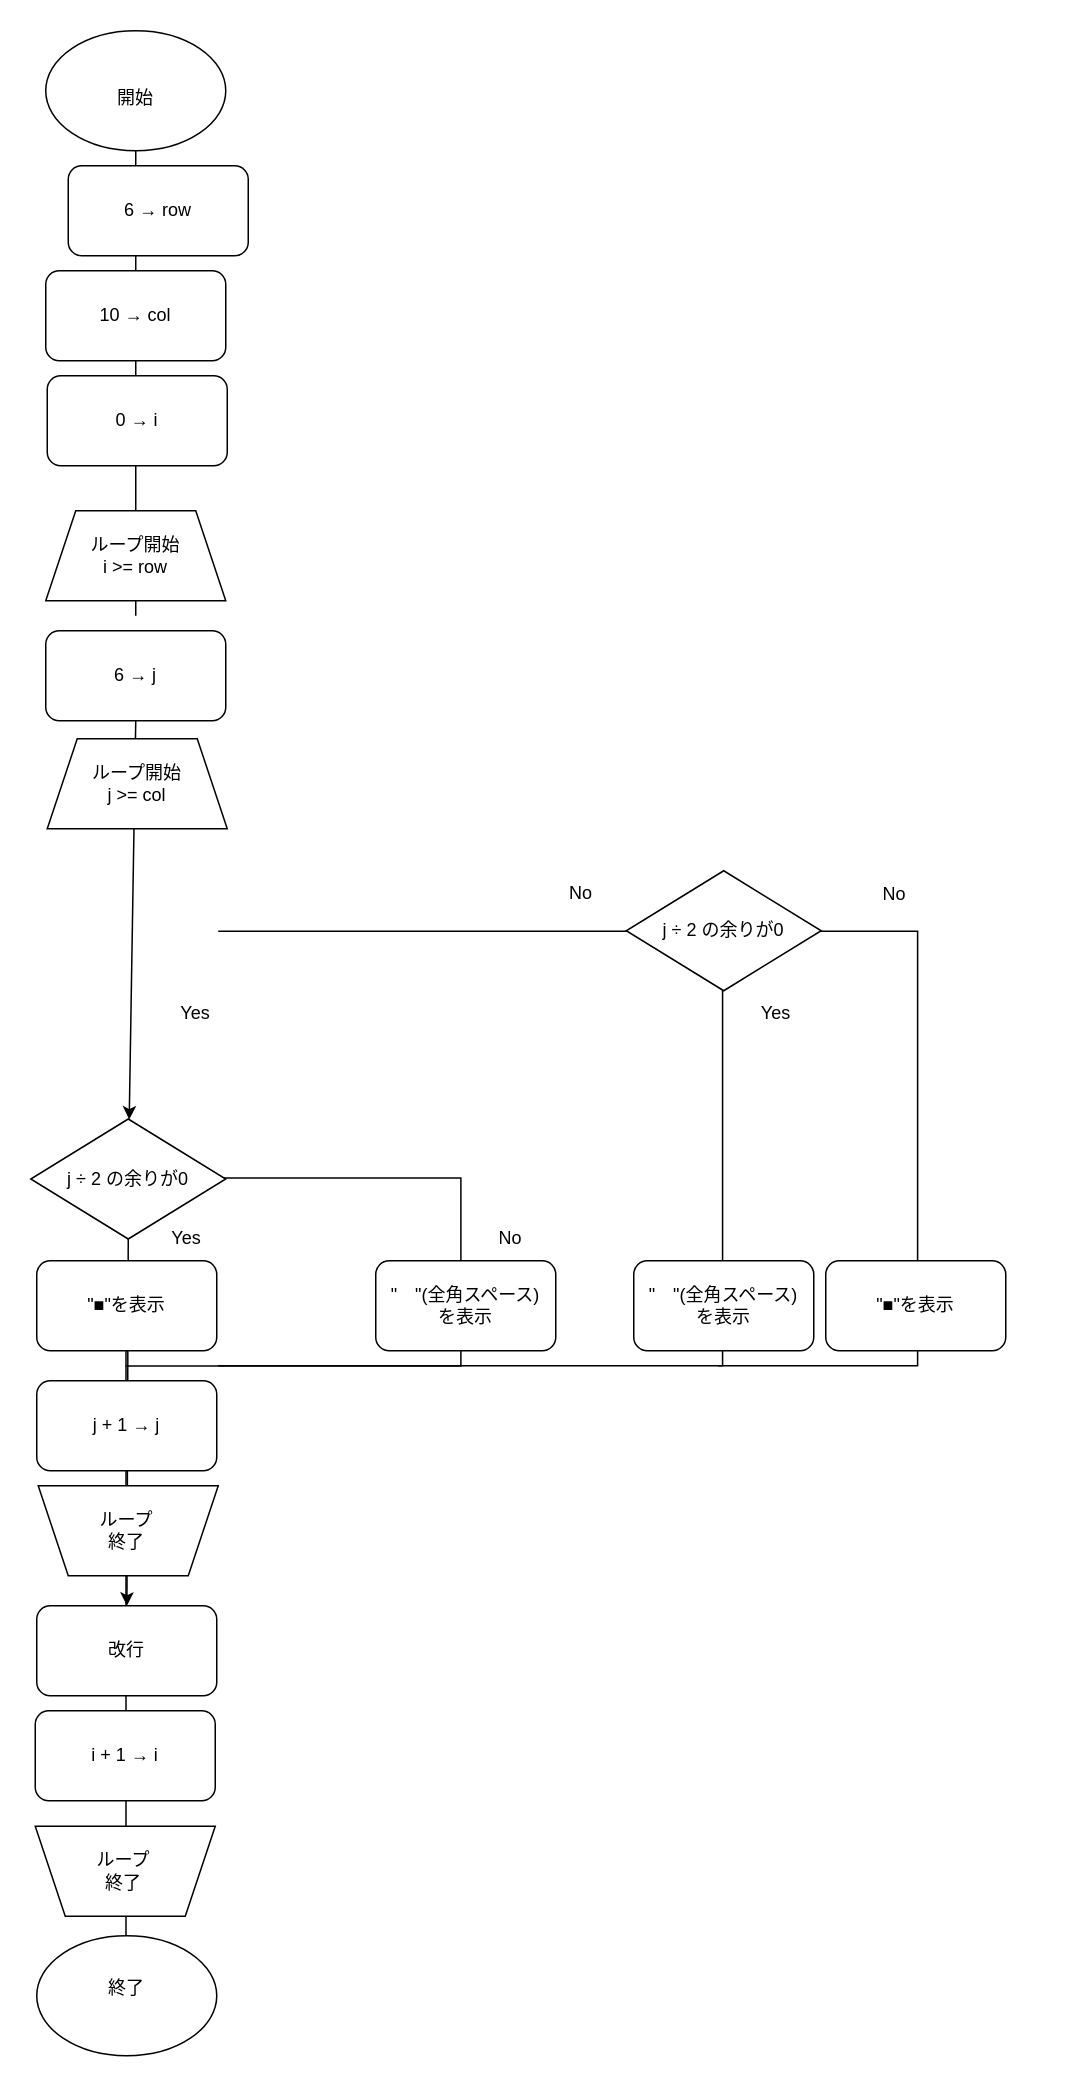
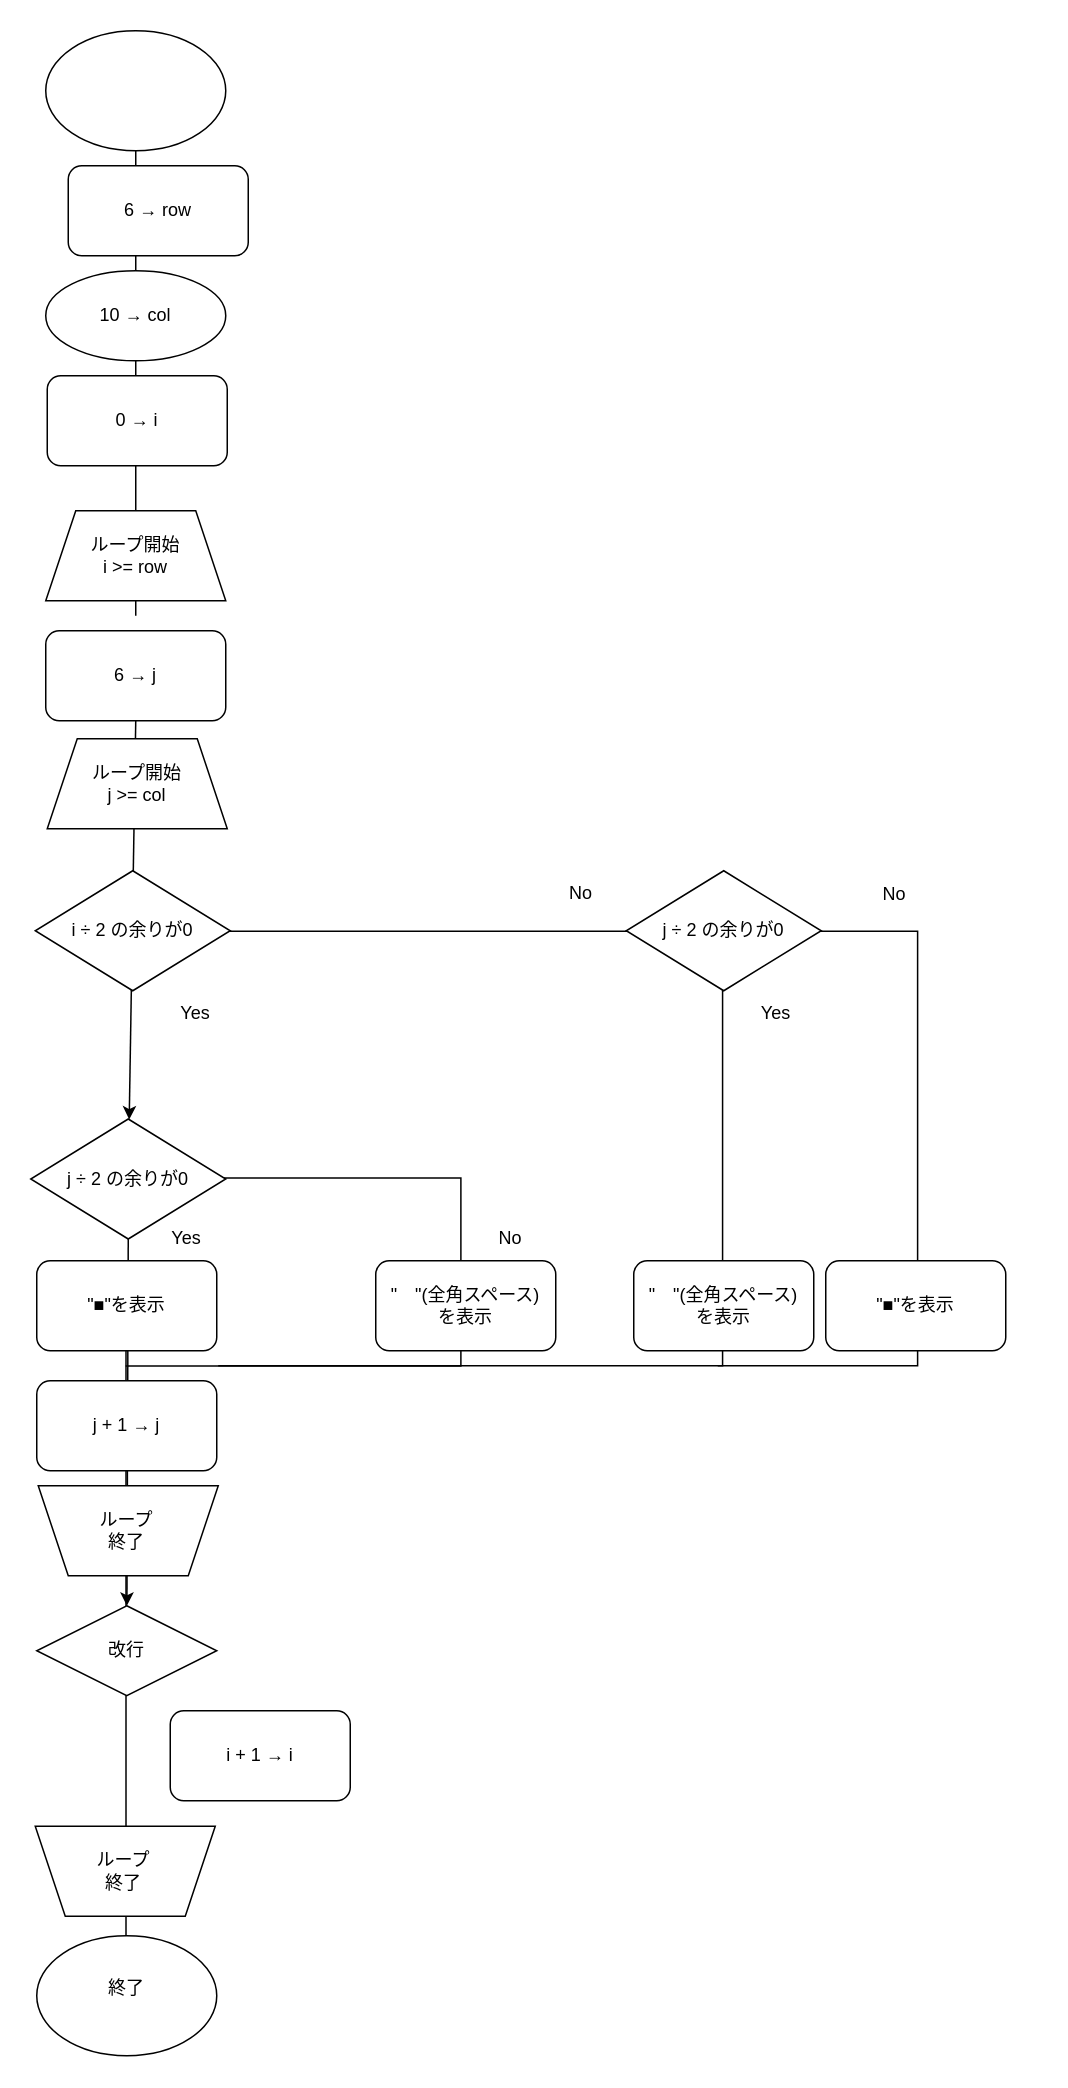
node "開始": removed
node "10 → col": shape rounded rectangle -> ellipse
node "i ÷ 2 の余りが0": added
node "改行": shape rounded rectangle -> diamond
node "i + 1 → i": moved (125, 1756) -> (260, 1756)
